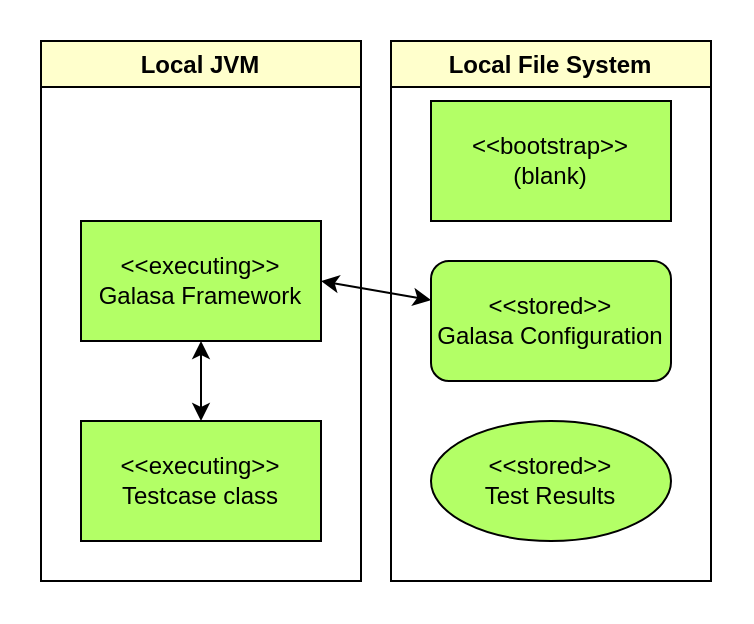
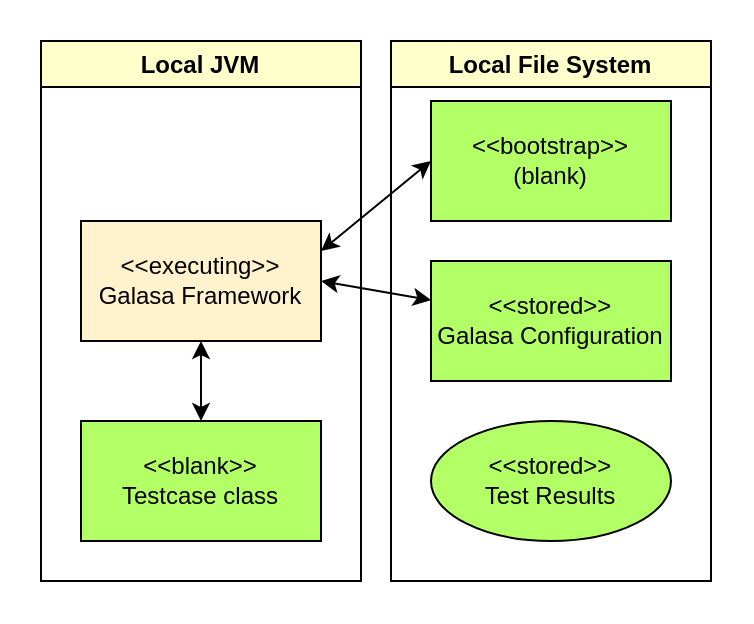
edge "<<bootstrap>> (blank)" -- "<<executing>> Galasa Framework": added
node "<<executing>> Galasa Framework": fillcolor #b3ff66 -> #fff2cc
node "<<stored>> Galasa Configuration": shape rounded rectangle -> rectangle
node "<<executing>> Testcase class": label "<<executing>> Testcase class" -> "<<blank>> Testcase class"
